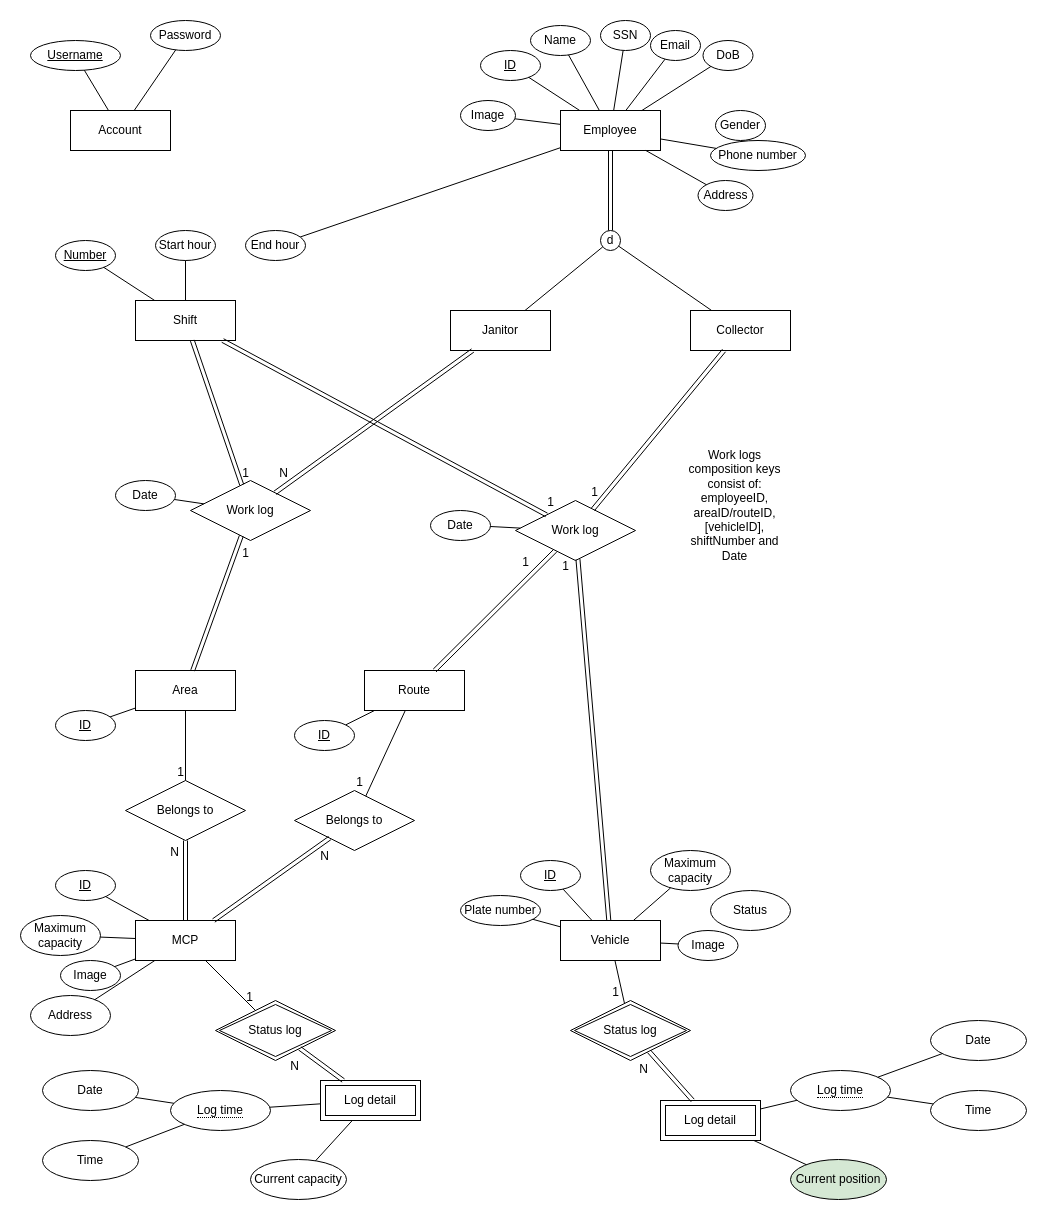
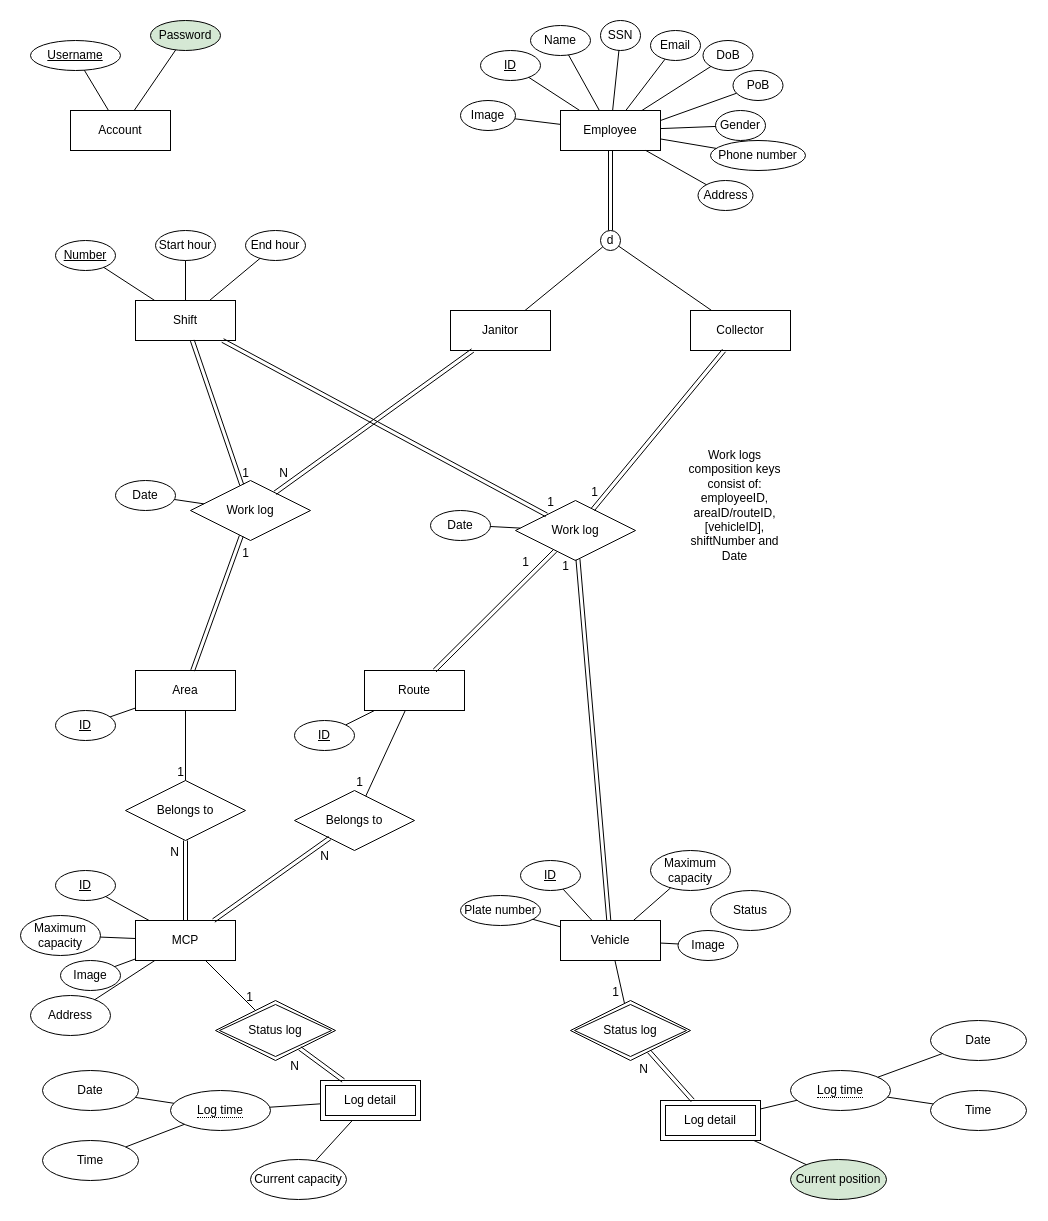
node "Password": fillcolor #ffffff -> #d5e8d4
node "SSN": size 50x30 -> 40x30
node "PoB": added
edge "PoB" -- "Employee": added
edge "Employee" -- "End hour": now "Employee" -- "Gender"
edge "End hour" -- "Shift": added
